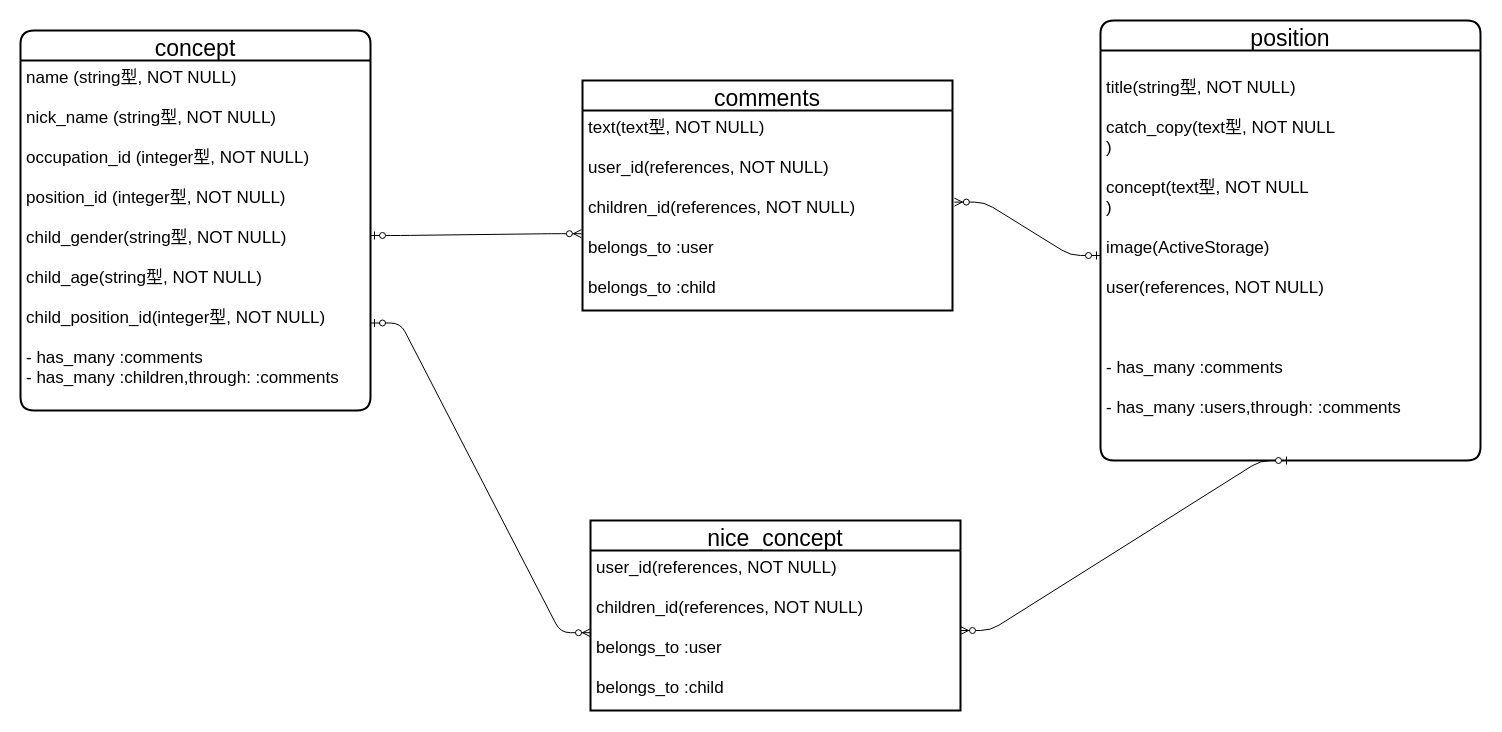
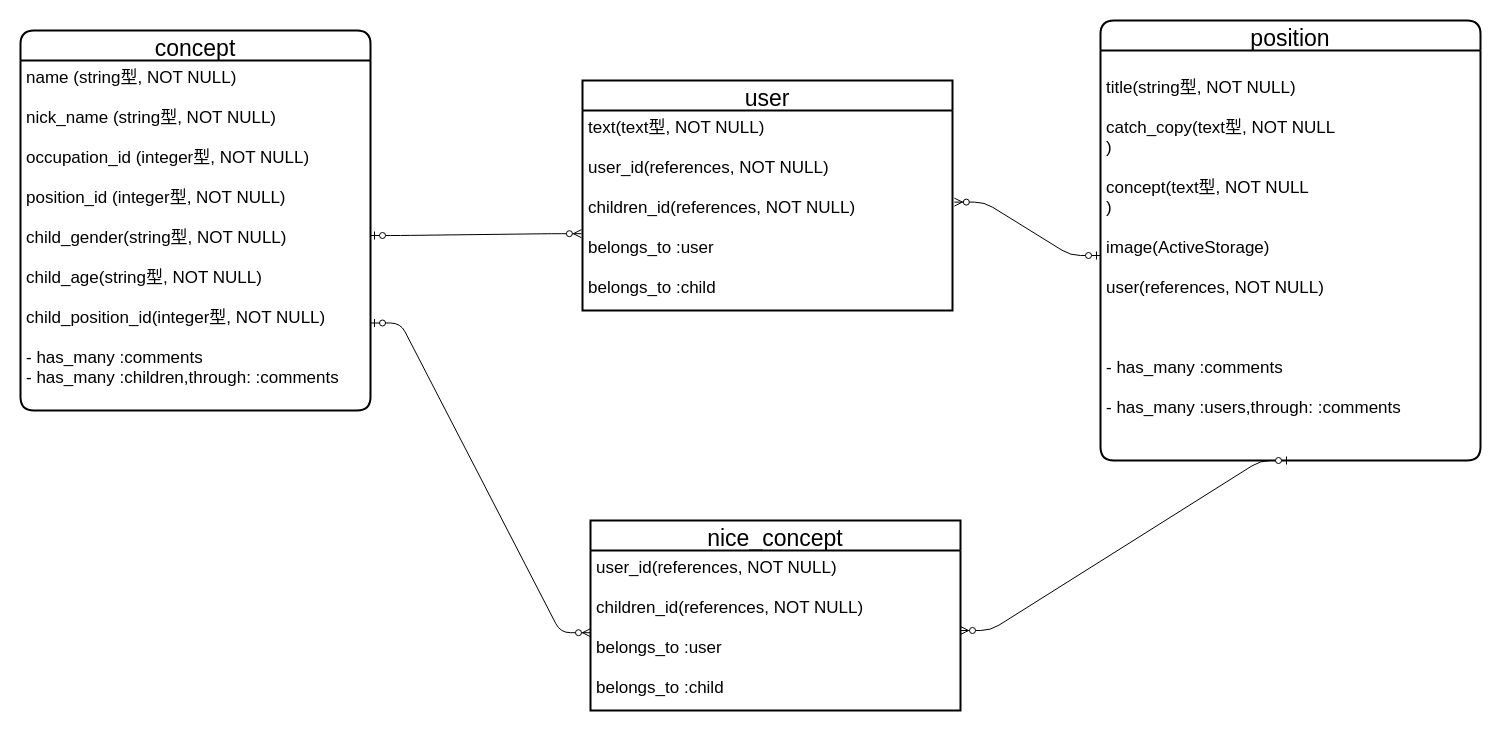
node "comments": label "comments" -> "user"
